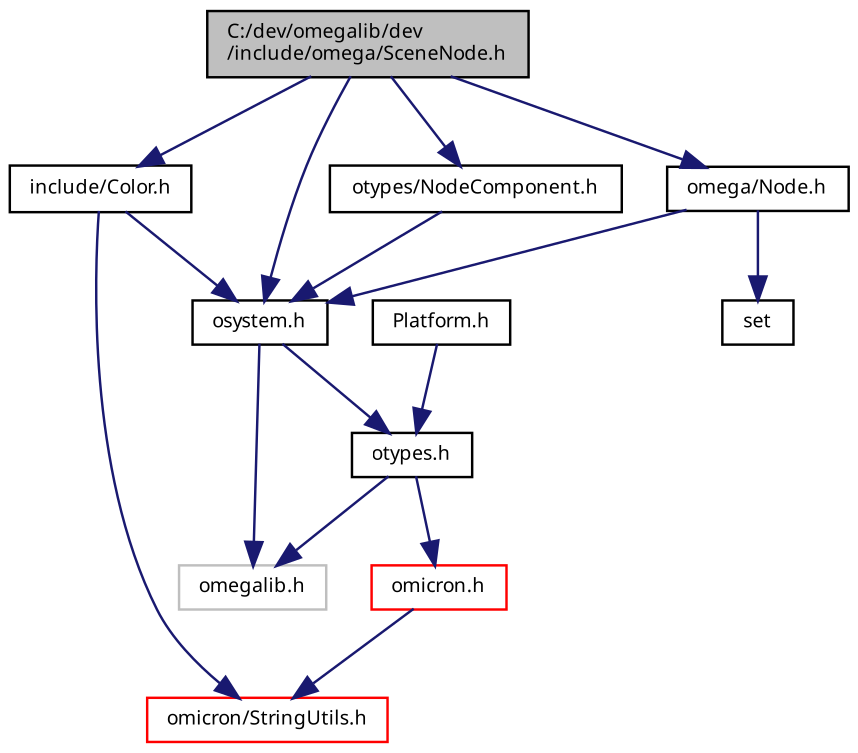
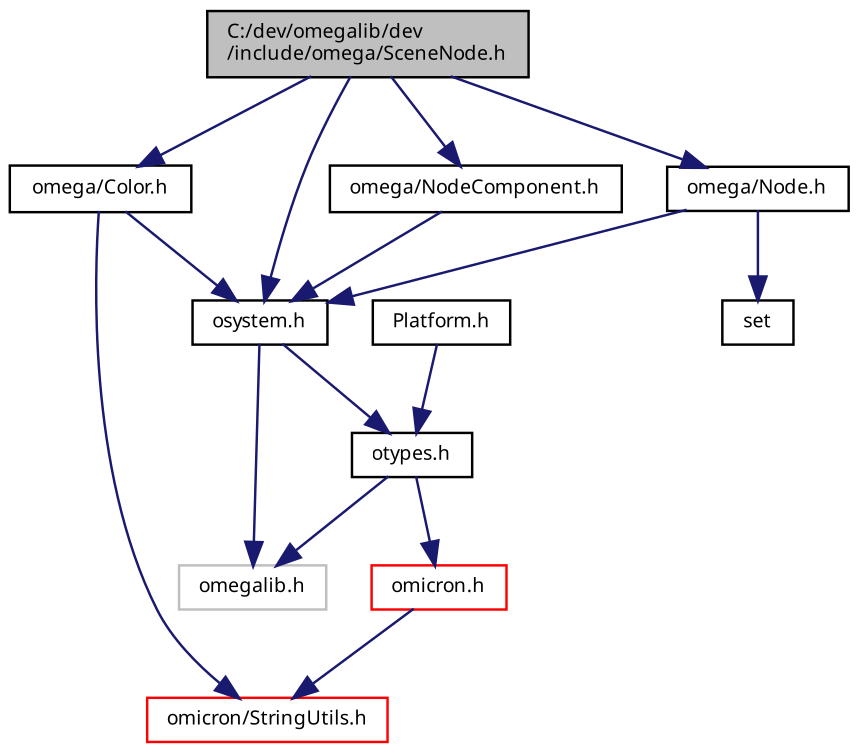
node "include/Color.h": label "include/Color.h" -> "omega/Color.h"
node "otypes/NodeComponent.h": label "otypes/NodeComponent.h" -> "omega/NodeComponent.h"
